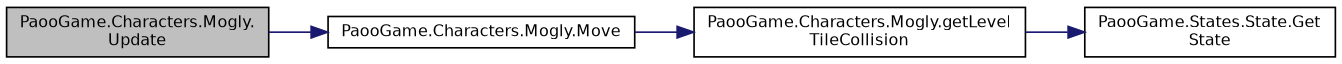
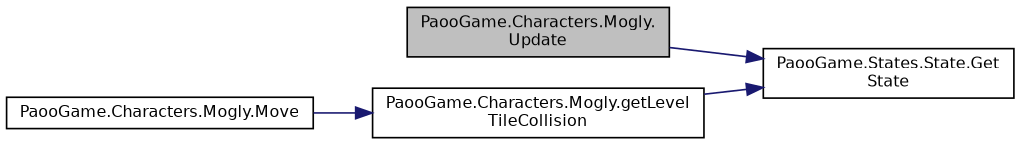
edge "PaooGame.Characters.Mogly. Update" -> "PaooGame.Characters.Mogly.Move": now "PaooGame.Characters.Mogly. Update" -> "PaooGame.States.State.Get State"
